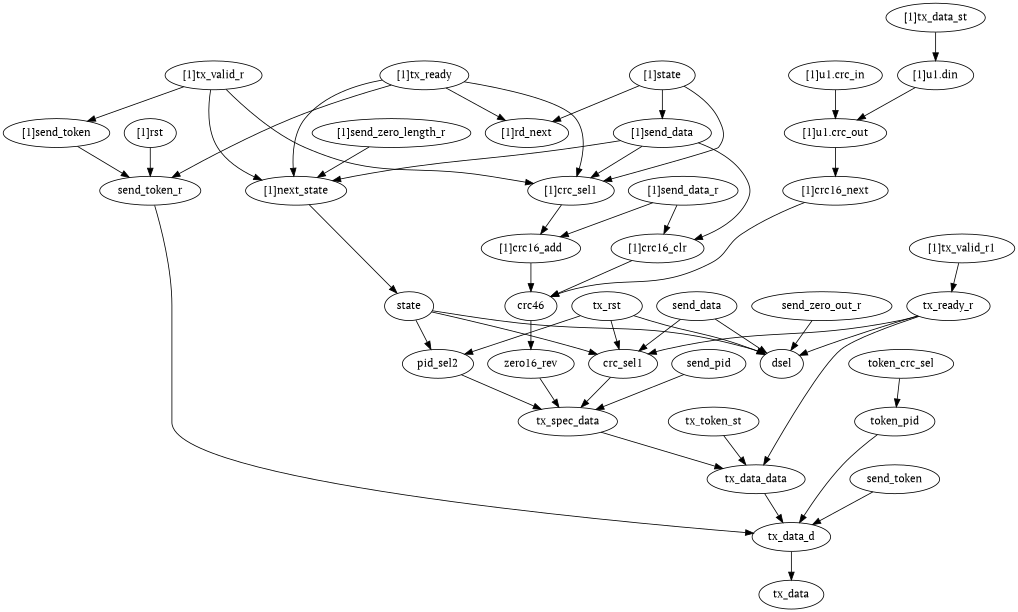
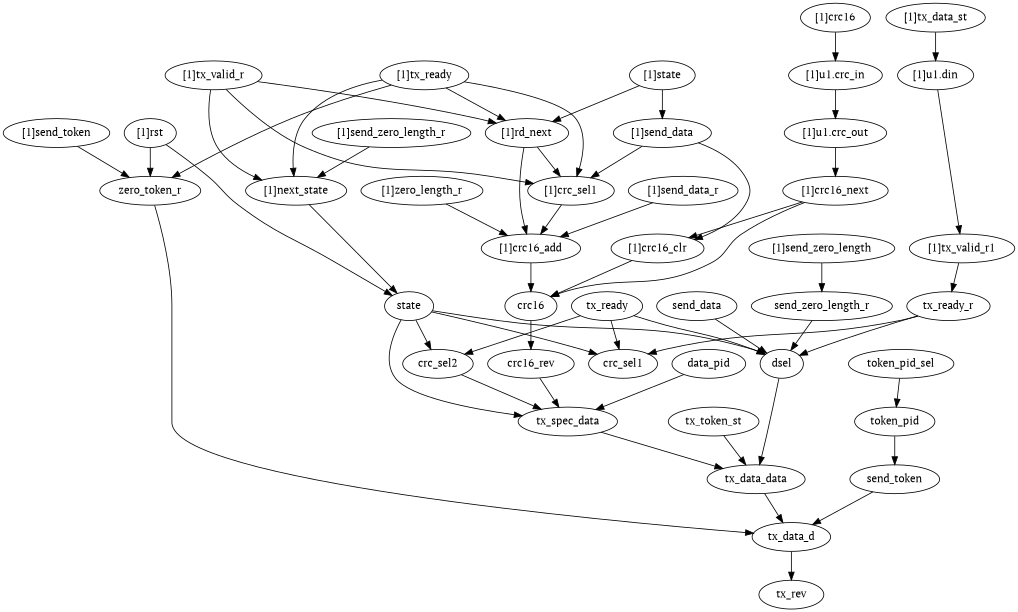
node "[1]crc16": added
edge "[1]u1.din" -> "[1]u1.crc_out": now "[1]u1.din" -> "[1]tx_valid_r1"
edge "[1]tx_valid_r" -> "[1]send_token": now "[1]tx_valid_r" -> "[1]rd_next"
edge "[1]state" -> "[1]crc_sel1": now "[1]rd_next" -> "[1]crc_sel1"
edge "[1]send_data" -> "[1]next_state": removed
edge "[1]rd_next" -> "[1]crc16_add": added
node "send_token_r": label "send_token_r" -> "zero_token_r"
node "[1]zero_length_r": added
edge "[1]send_data_r" -> "[1]crc16_clr": now "[1]crc16_next" -> "[1]crc16_clr"
edge "[1]rst" -> "state": added
node "[1]send_zero_length": added
node "crc46": label "crc46" -> "crc16"
node "tx_rst": label "tx_rst" -> "tx_ready"
node "send_zero_out_r": label "send_zero_out_r" -> "send_zero_length_r"
edge "send_data" -> "crc_sel1": removed
node "pid_sel2": label "pid_sel2" -> "crc_sel2"
node "zero16_rev": label "zero16_rev" -> "crc16_rev"
node "send_pid": label "send_pid" -> "data_pid"
node "token_crc_sel": label "token_crc_sel" -> "token_pid_sel"
edge "tx_ready_r" -> "tx_data_data": now "dsel" -> "tx_data_data"
edge "crc_sel1" -> "tx_spec_data": now "state" -> "tx_spec_data"
edge "token_pid" -> "tx_data_d": now "token_pid" -> "send_token"
node "tx_data": label "tx_data" -> "tx_rev"
